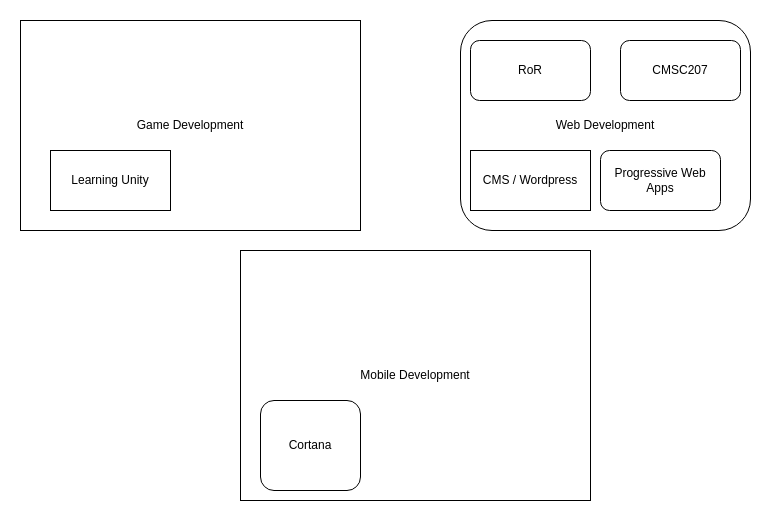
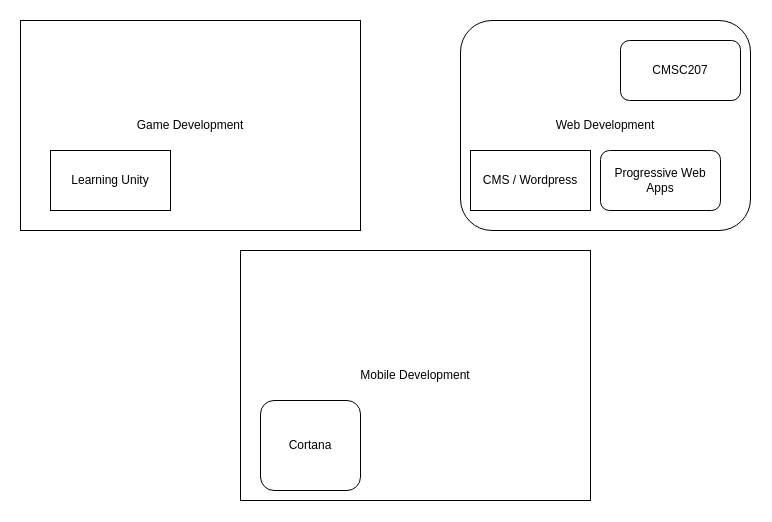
node "RoR": removed
